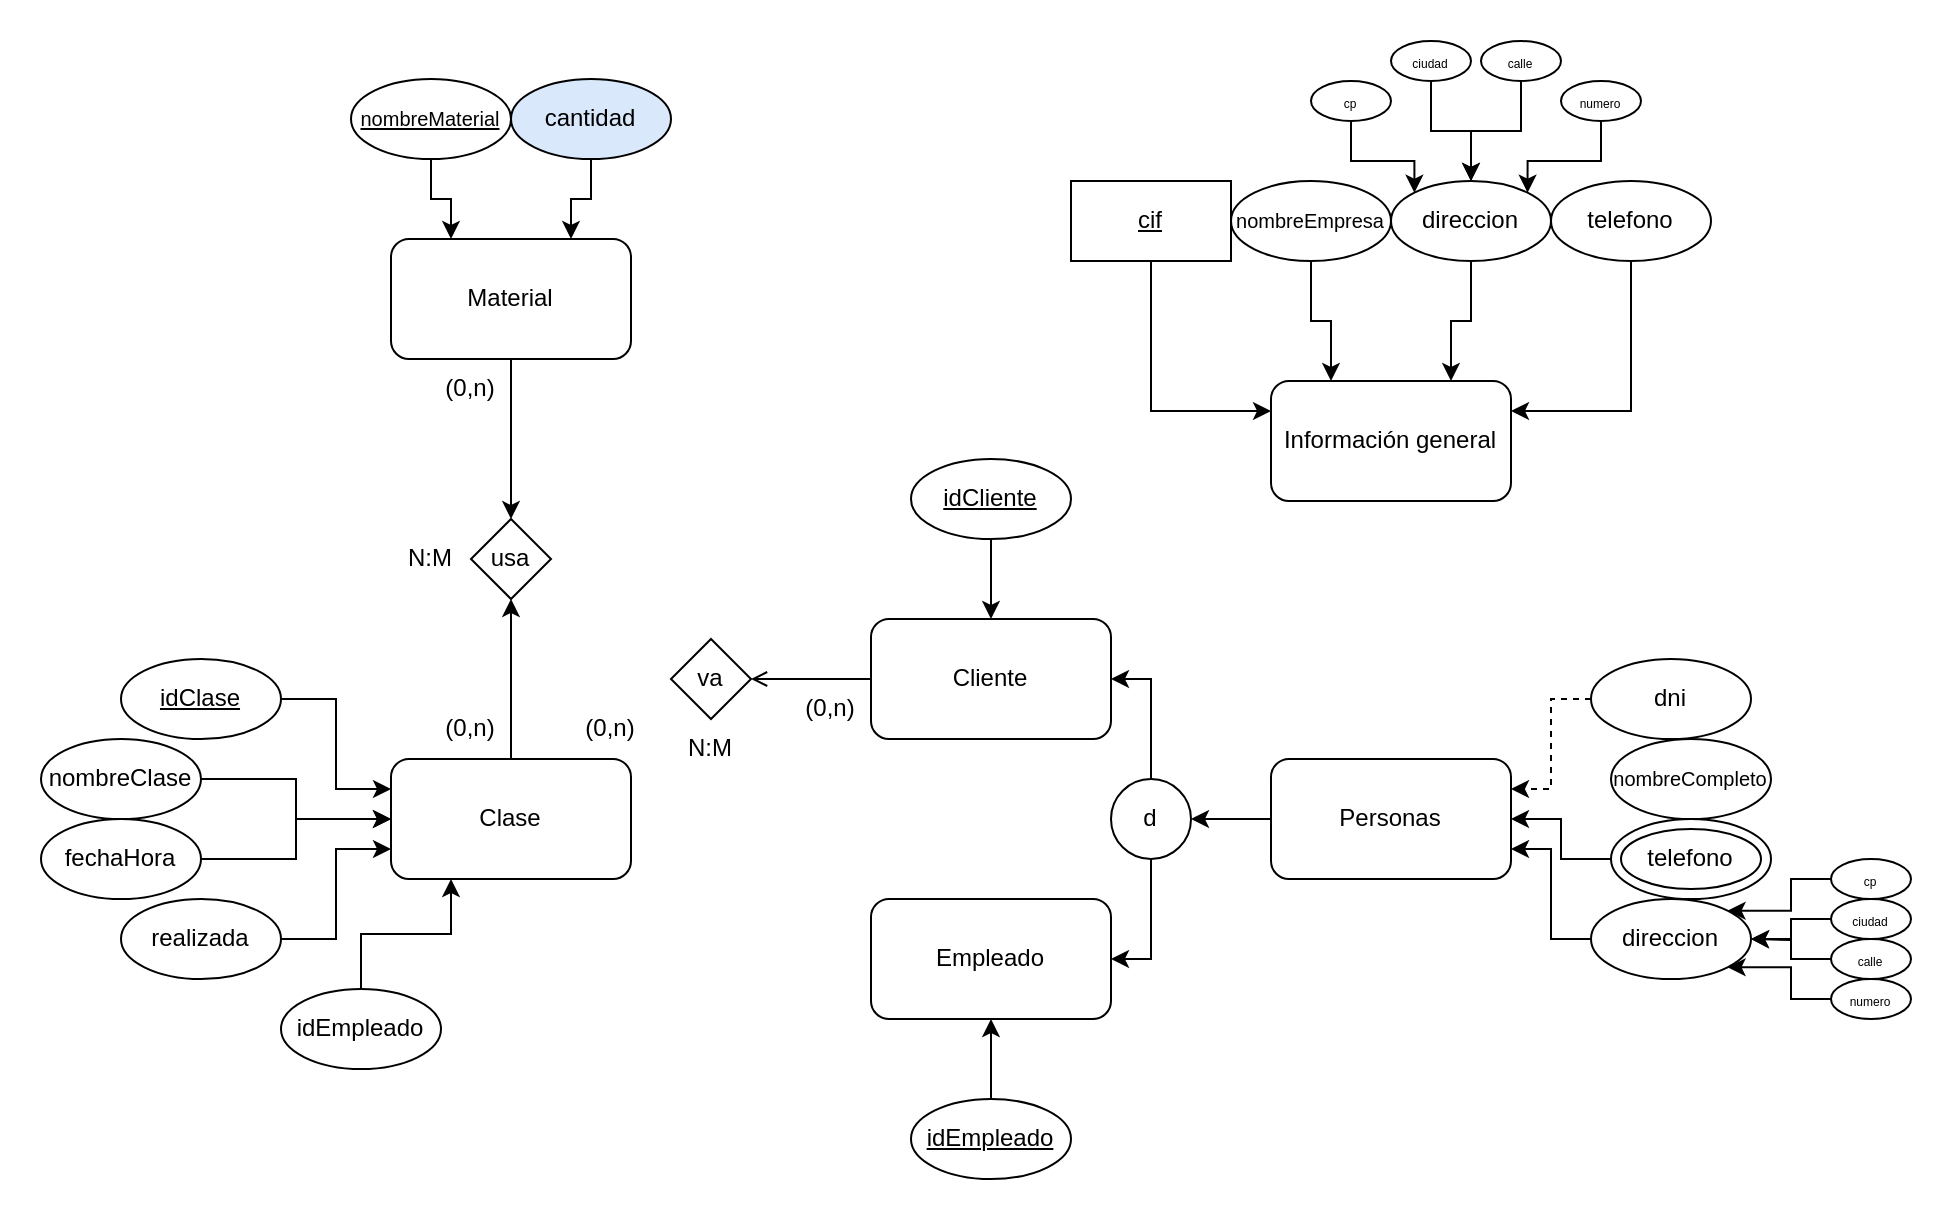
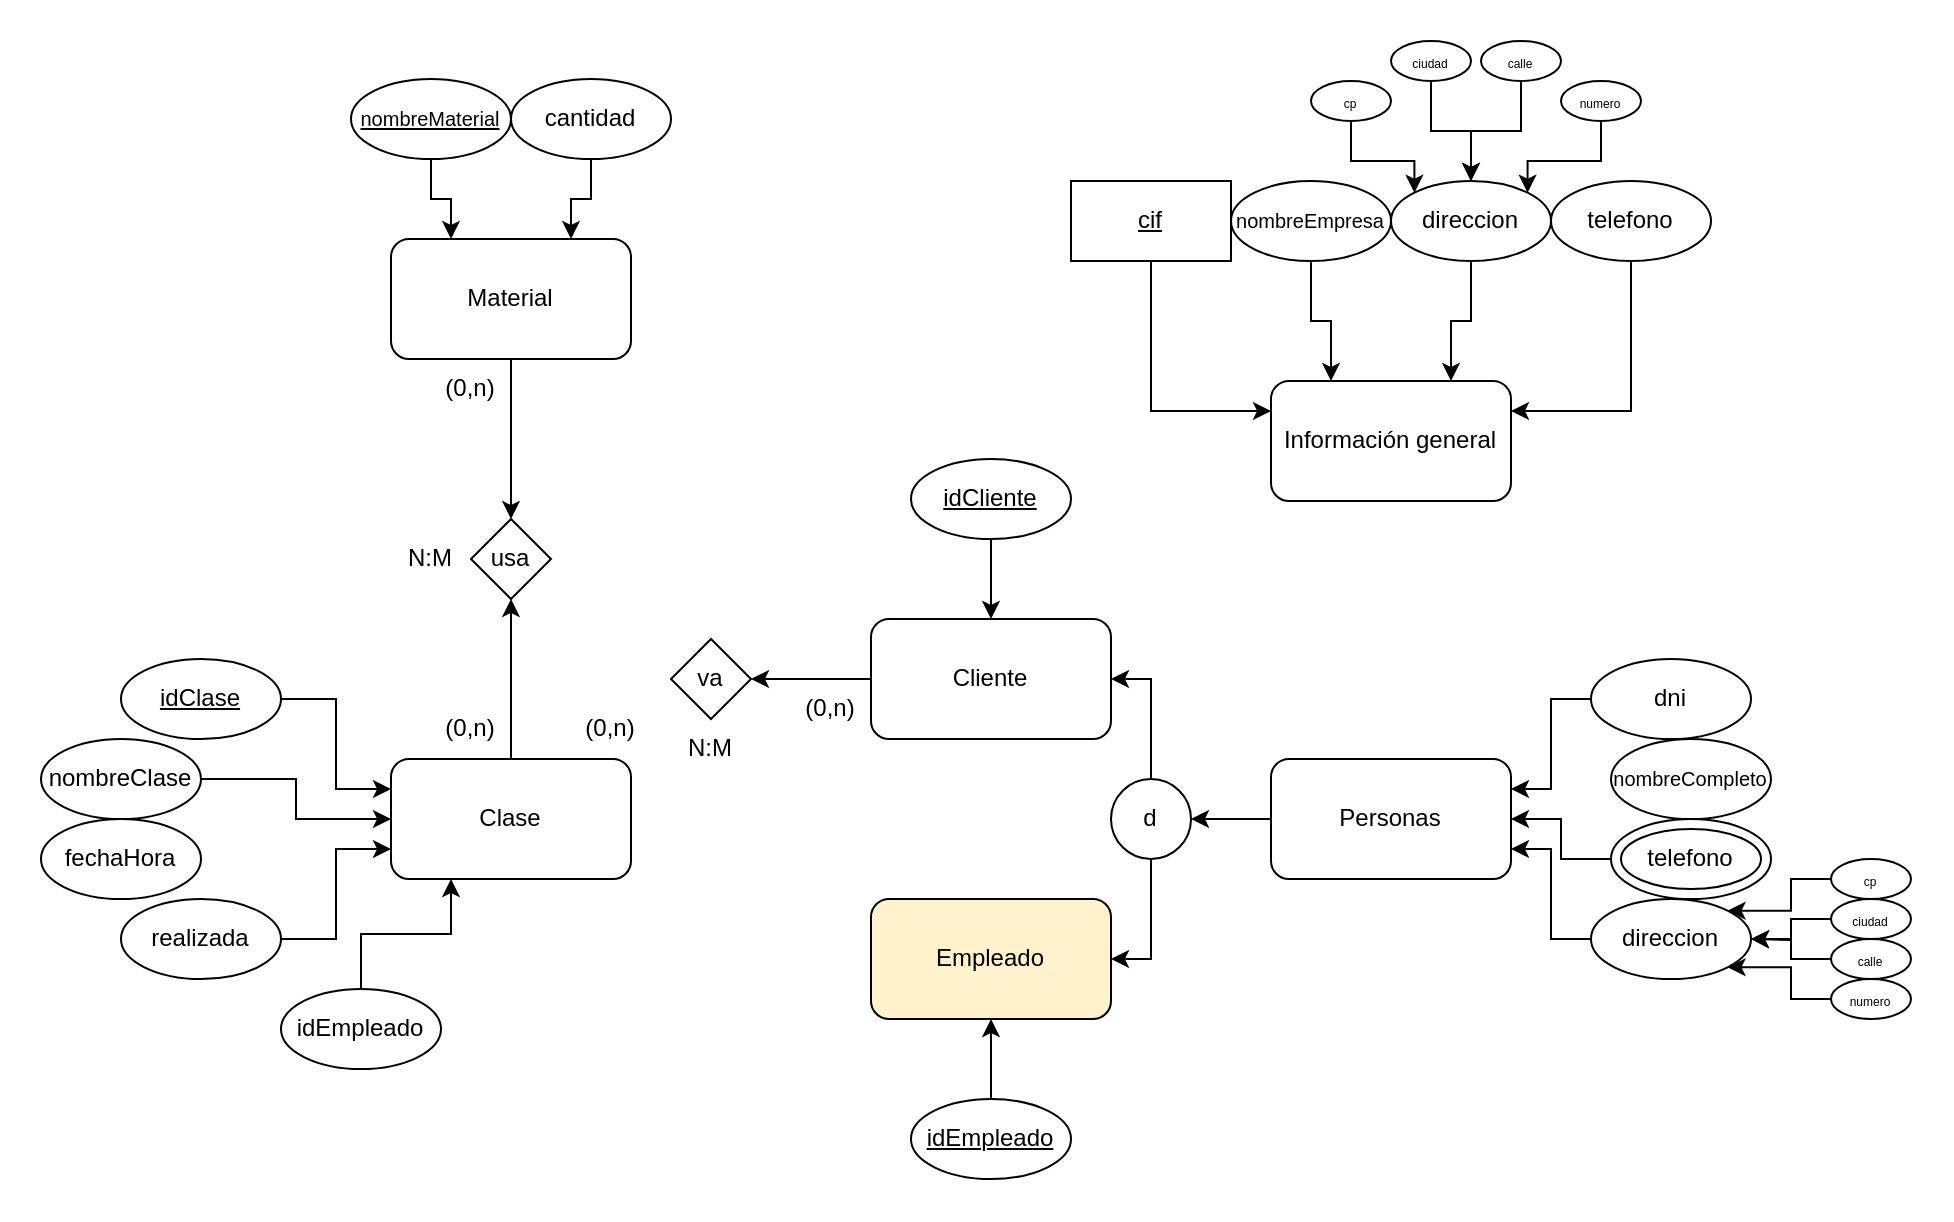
node "cantidad": fillcolor #dae8fc -> #ffffff
edge "Cliente" -> "va": arrowhead open -> classic
edge "dni" -> "Personas": style dashed -> solid
edge "fechaHora" -> "Clase": removed
node "Empleado": fillcolor #ffffff -> #fff2cc
